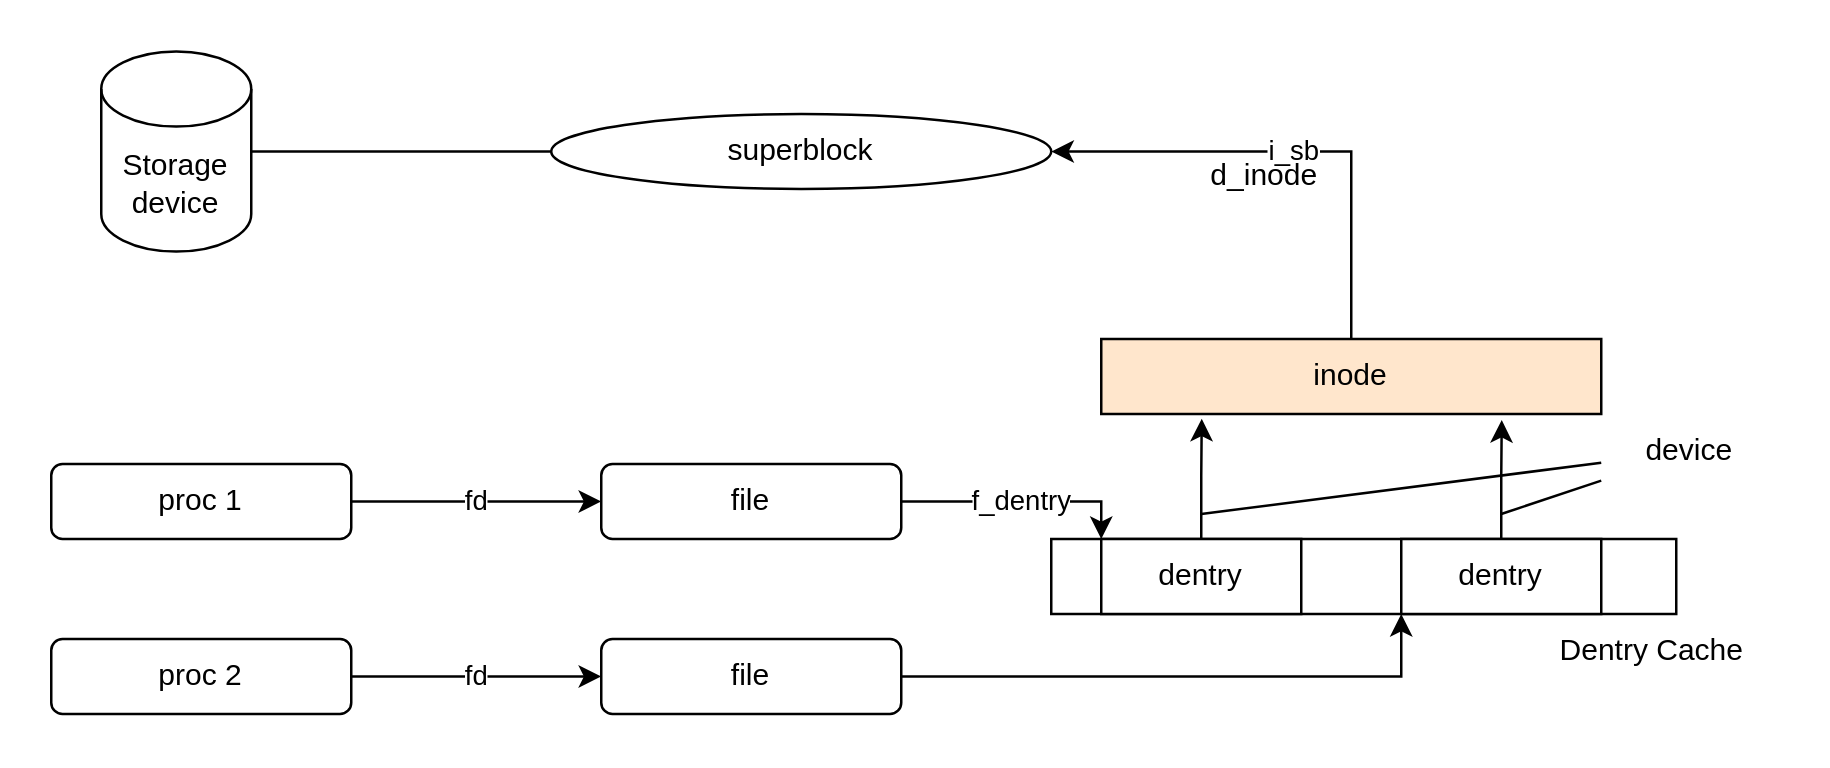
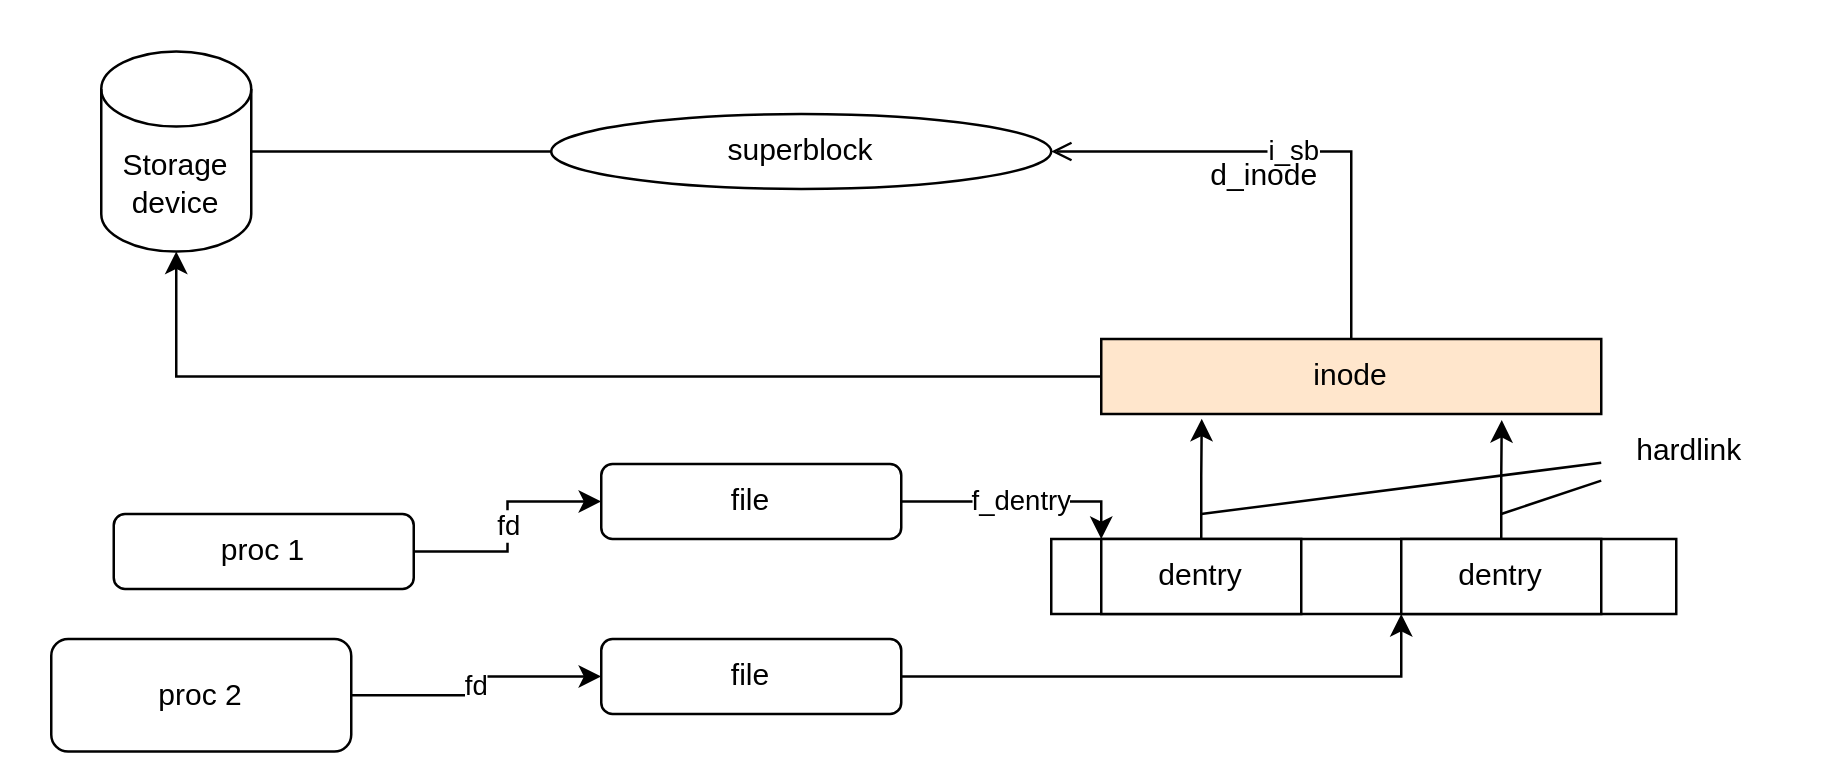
edge "inode" -> "superblock": arrowhead classic -> open
edge "inode" -> "Storage device": added
node "device": label "device" -> "hardlink"
node "proc 1": moved (201, 501) -> (264, 551)
node "Dentry Cache": removed
node "proc 2": size 300x75 -> 300x113
